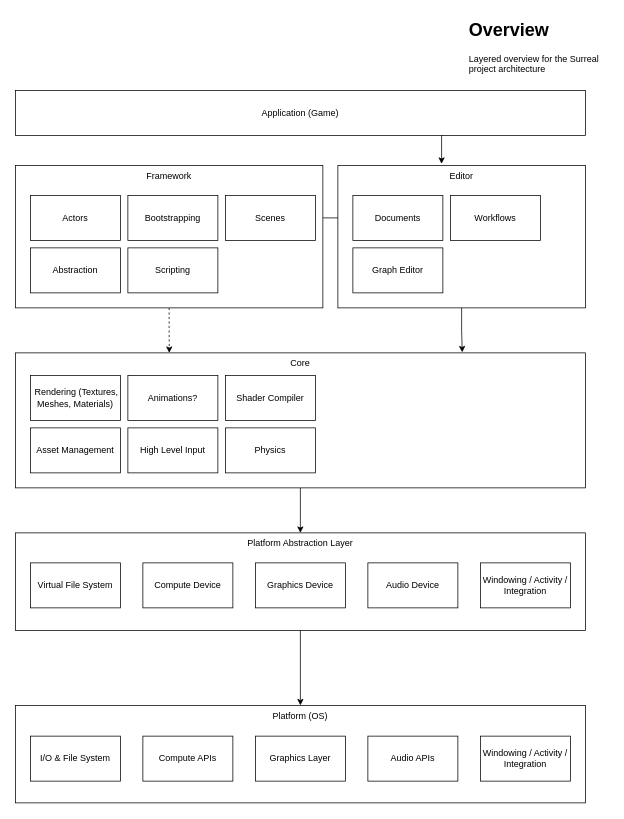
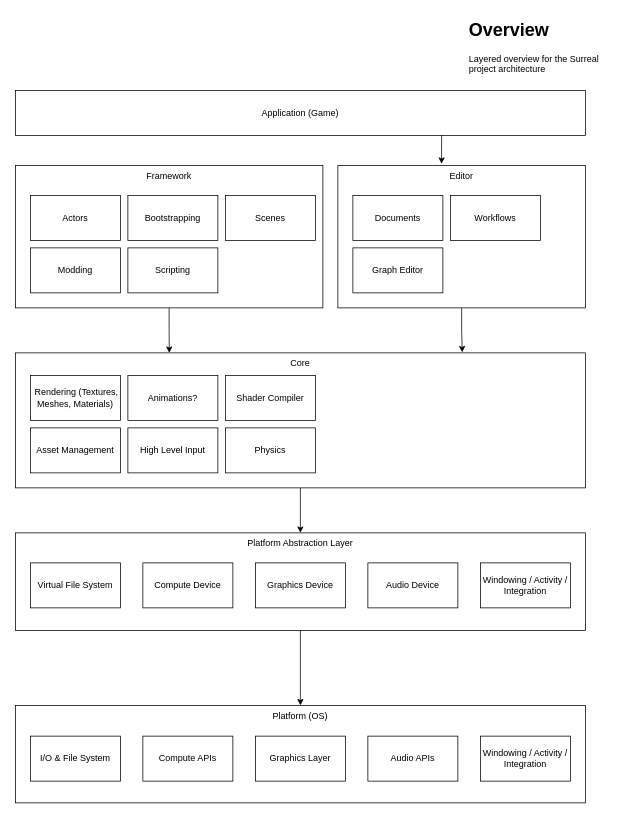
edge "Documents" -> "Scenes": removed
node "Abstraction": label "Abstraction" -> "Modding"
edge "Framework" -> "Core": style dashed -> solid
